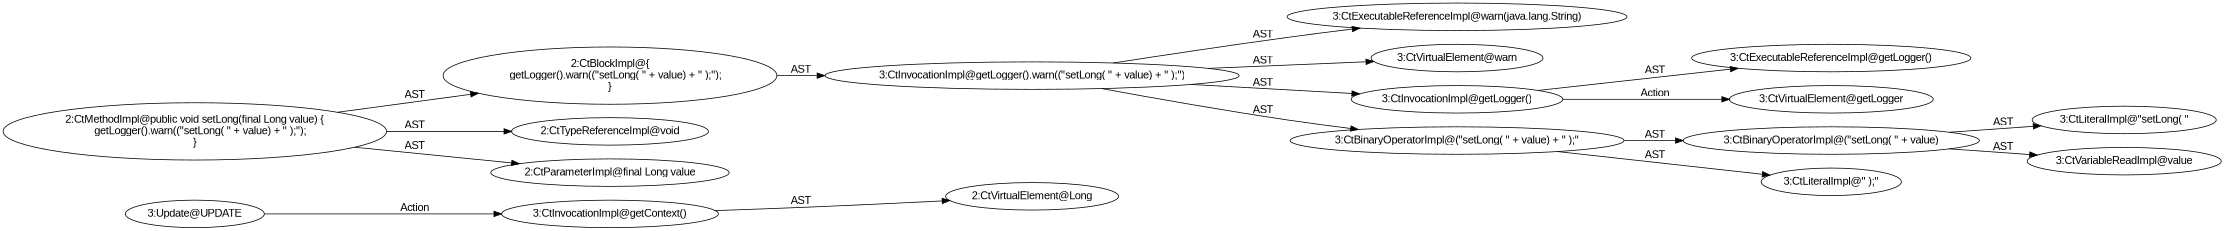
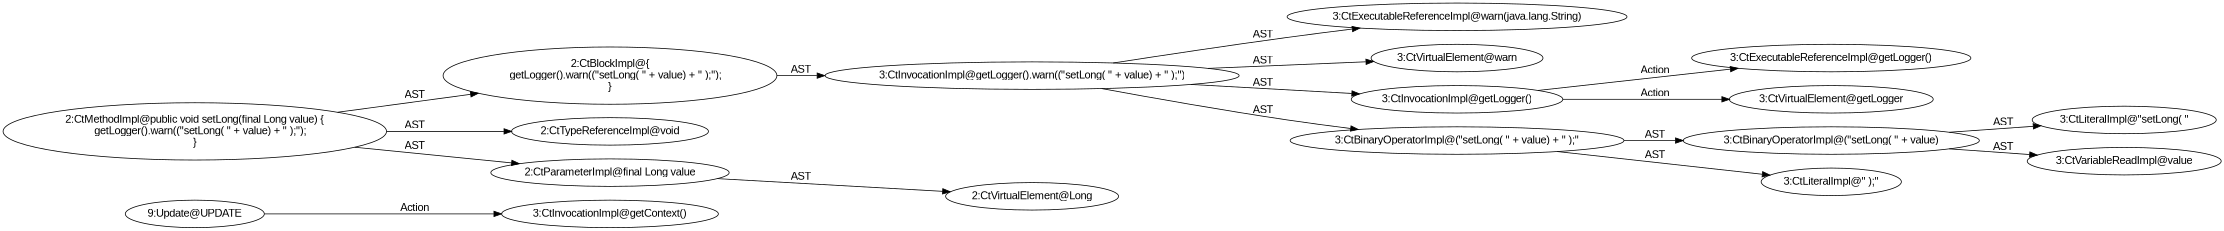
edge "3:CtInvocationImpl@getLogger()" -> "3:CtExecutableReferenceImpl@getLogger()": label "AST" -> "Action"
edge "3:CtInvocationImpl@getContext()" -> "2:CtVirtualElement@Long": now "2:CtParameterImpl@final Long value" -> "2:CtVirtualElement@Long"
node "3:Update@UPDATE": label "3:Update@UPDATE" -> "9:Update@UPDATE"
